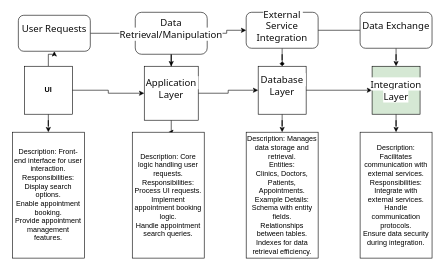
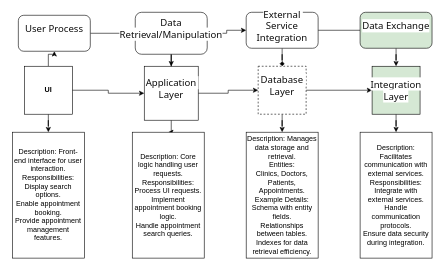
node "Data Exchange": fillcolor #ffffff -> #d5e8d4
node "User Requests": label "User Requests" -> "User Process"
node "Database Layer": style solid -> dashed
